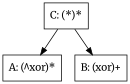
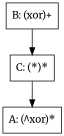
edge "C: (*)*" -> "B: (xor)+": reversed
